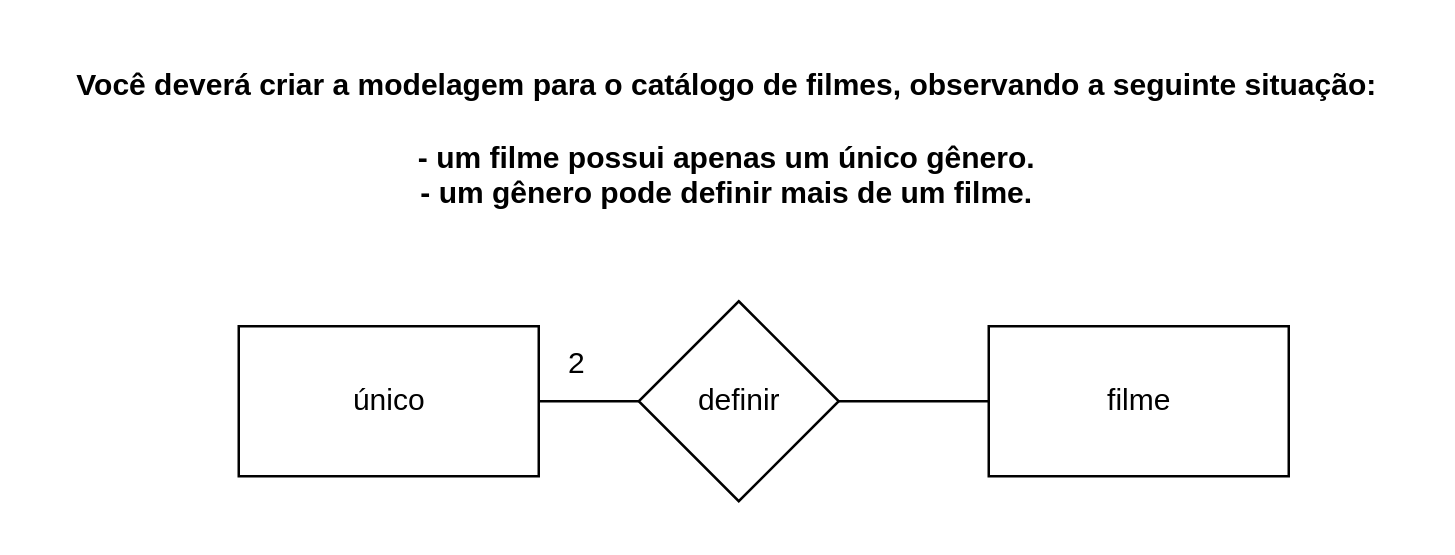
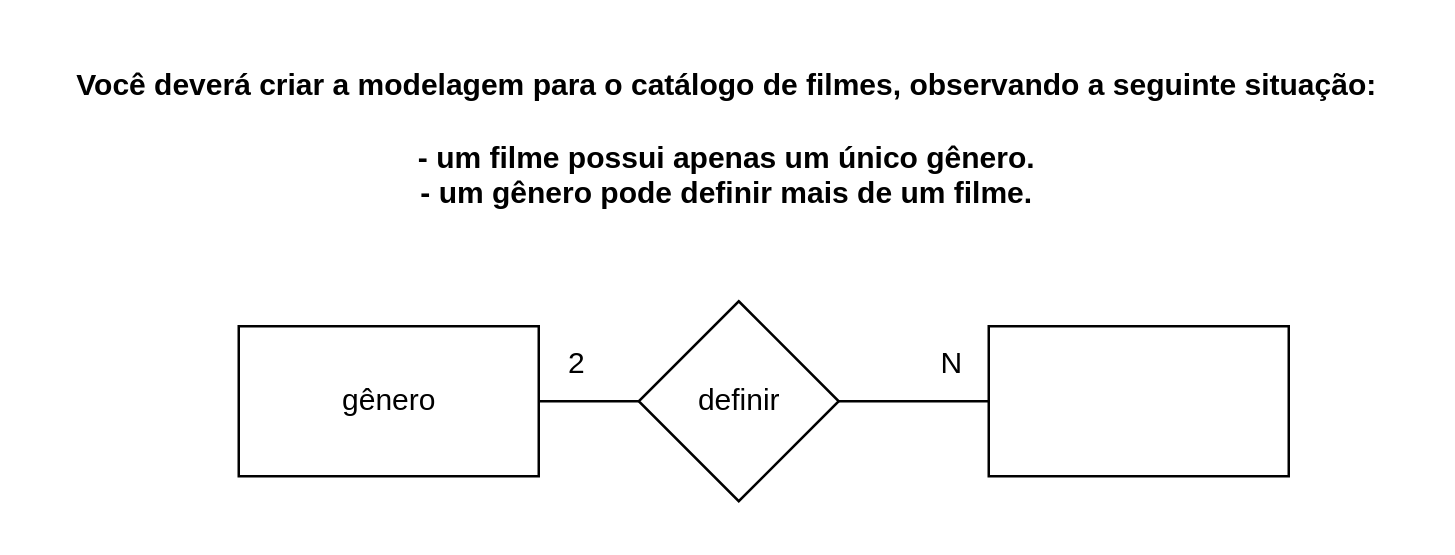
node "N": added
node "único": label "único" -> "gênero"
node "filme": removed
